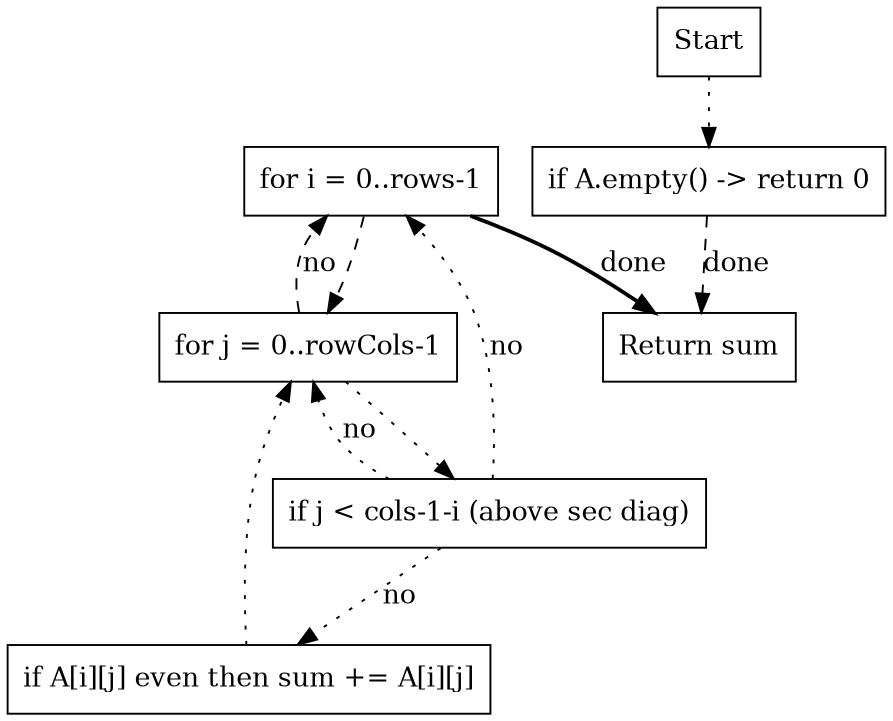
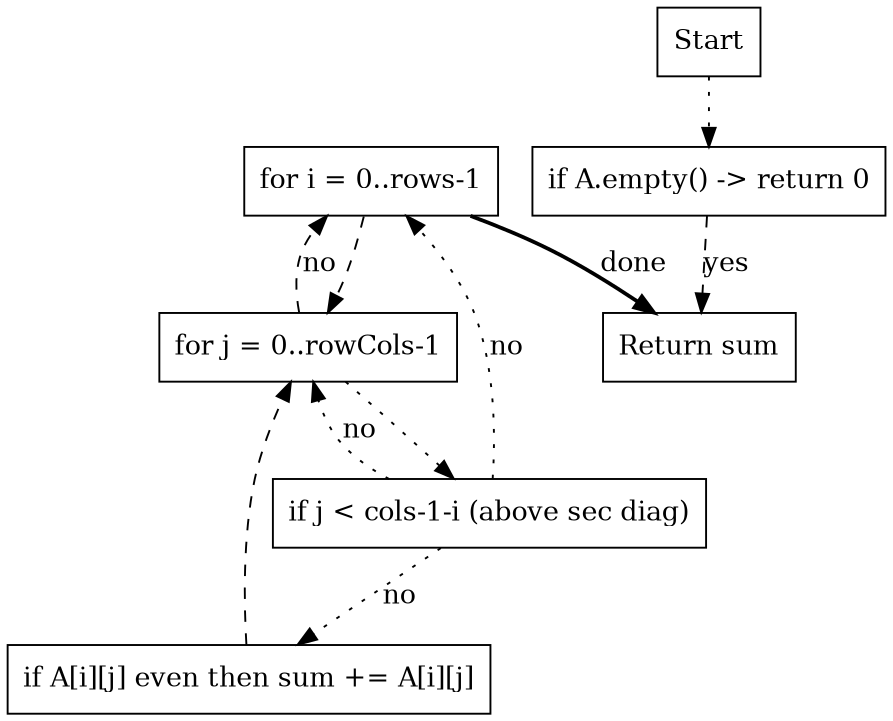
edge "if A.empty() -> return 0" -> "Return sum": label "done" -> "yes"
edge "if A[i][j] even then sum += A[i][j]" -> "for j = 0..rowCols-1": style dotted -> dashed
